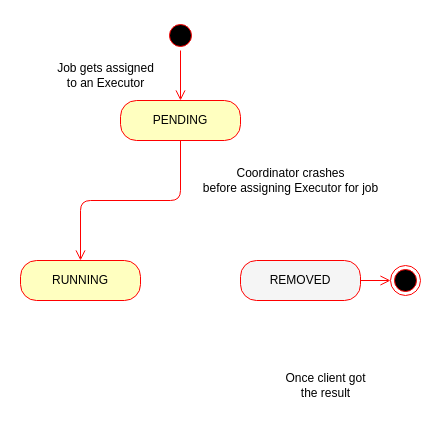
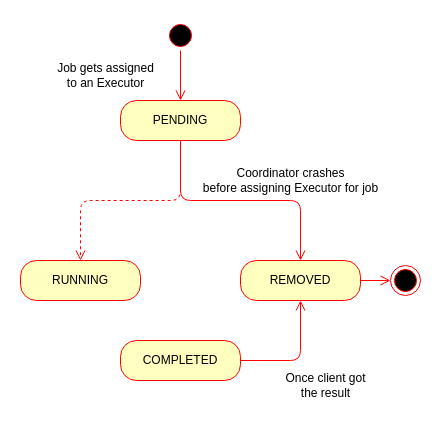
edge "PENDING" -> "RUNNING": style solid -> dashed
edge "PENDING" -> "REMOVED": added
node "REMOVED": fillcolor #f5f5f5 -> #ffffc0
edge "COMPLETED" -> "REMOVED": added
node "COMPLETED": added
